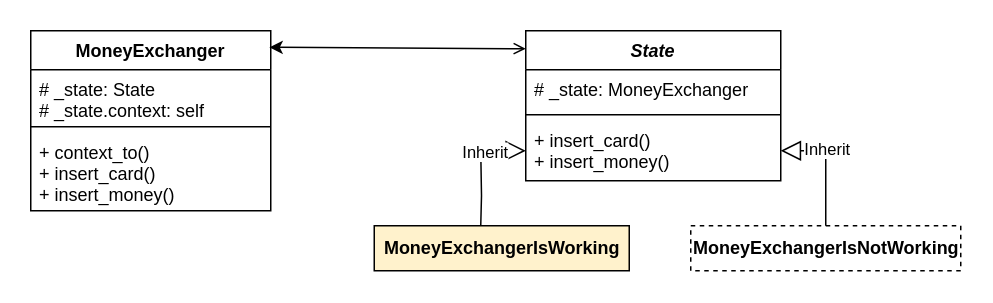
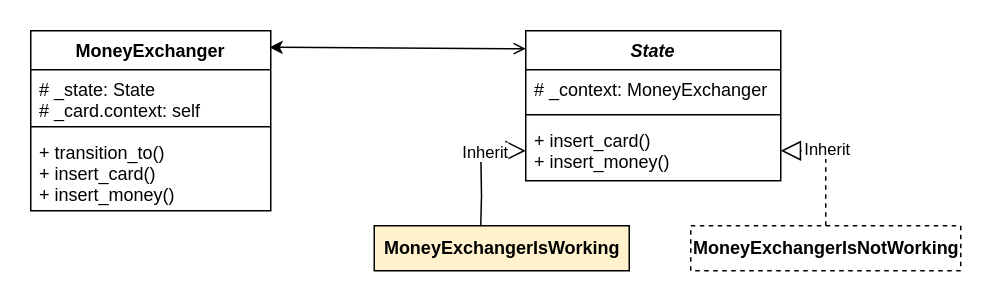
node "# _state: State # _state.context: self": label "# _state: State # _state.context: self" -> "# _state: State # _card.context: self"
node "# _state: MoneyExchanger": label "# _state: MoneyExchanger" -> "# _context: MoneyExchanger"
node "+ context_to() + insert_card() + insert_money()": label "+ context_to() + insert_card() + insert_money()" -> "+ transition_to() + insert_card() + insert_money()"
edge "MoneyExchangerIsNotWorking" -> "+ insert_card() + insert_money()": style solid -> dashed
